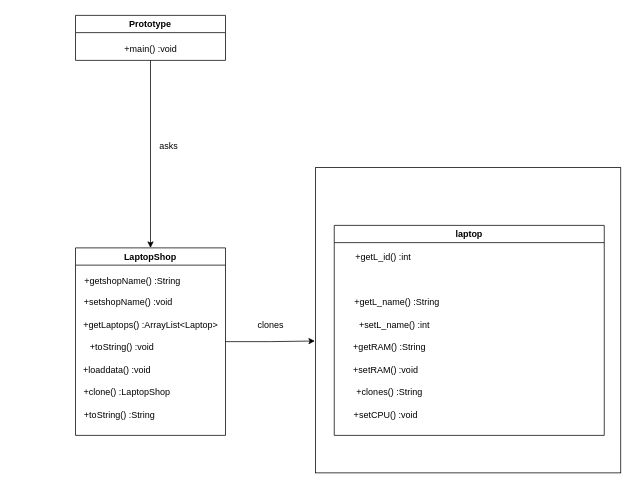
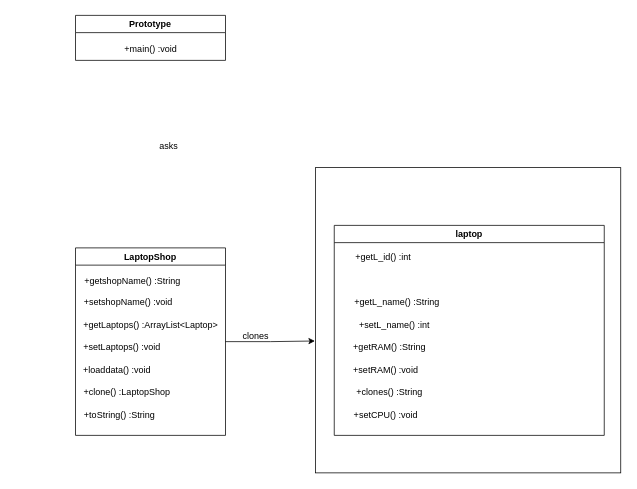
edge "+main() :void" -> "LaptopShop": removed
node "clones": moved (270, 325) -> (255, 336)
node "+toString() :void": label "+toString() :void" -> "+setLaptops() :void"
